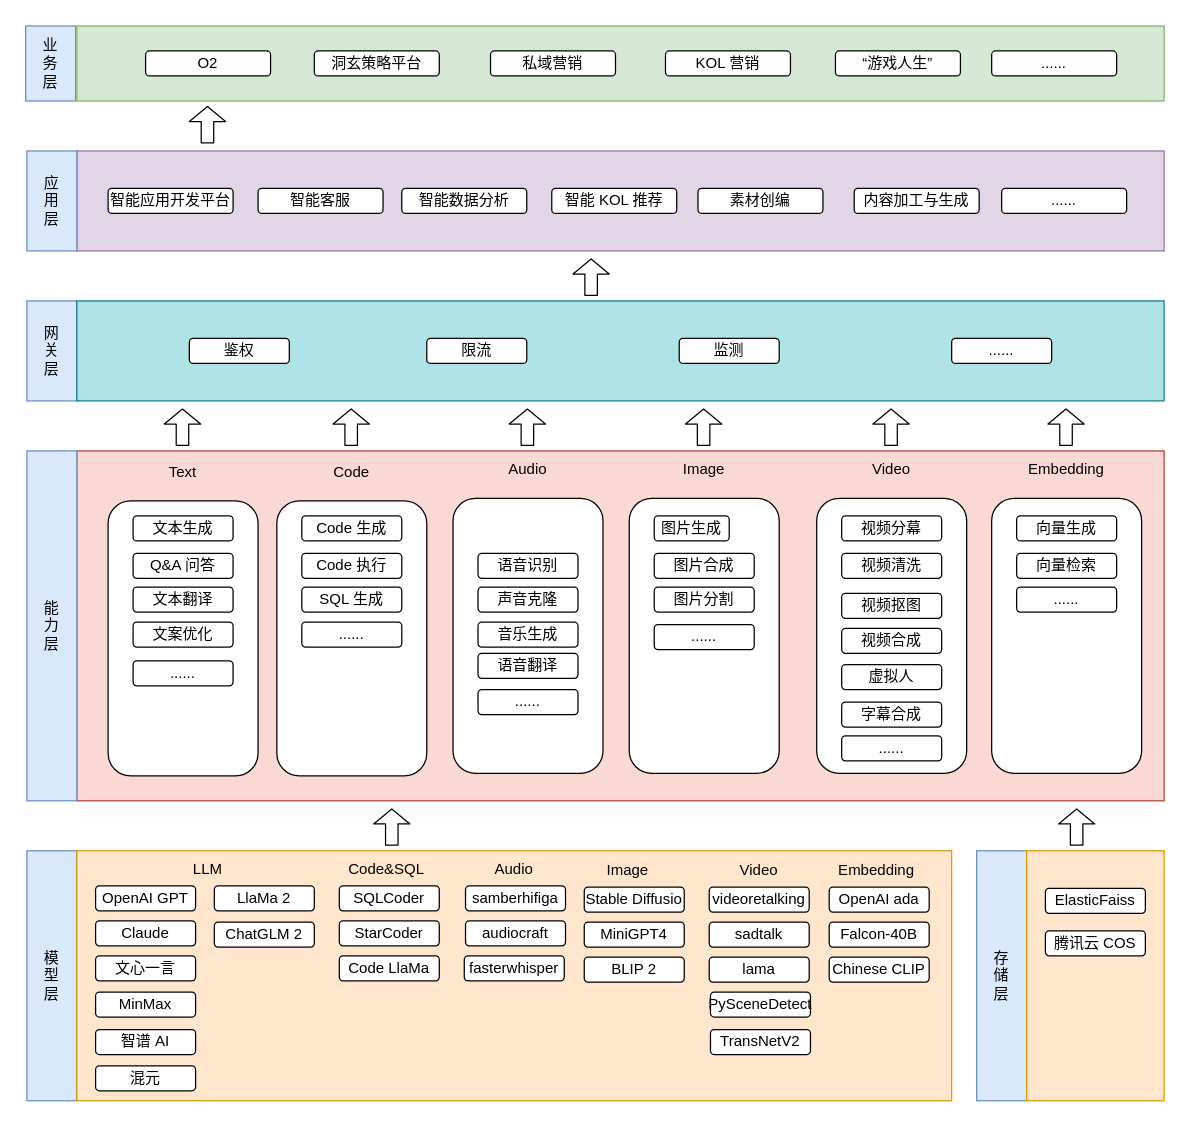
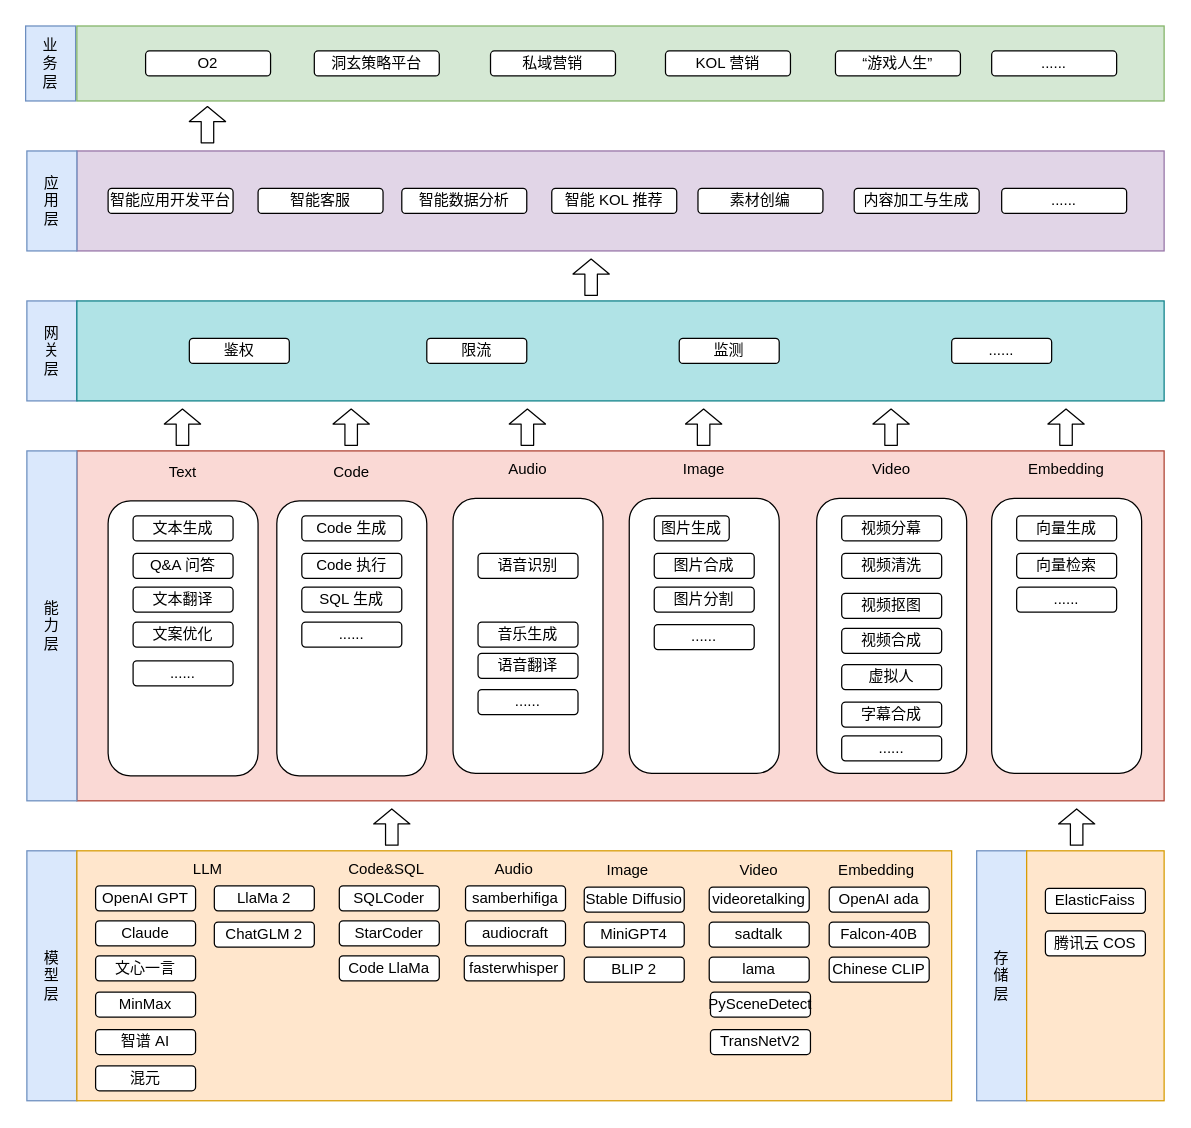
node "声音克隆": removed
